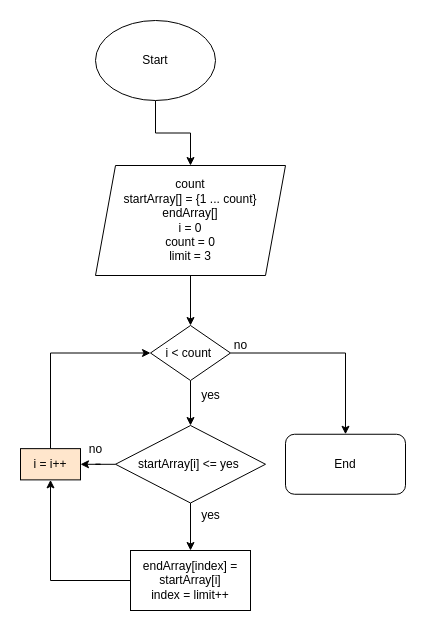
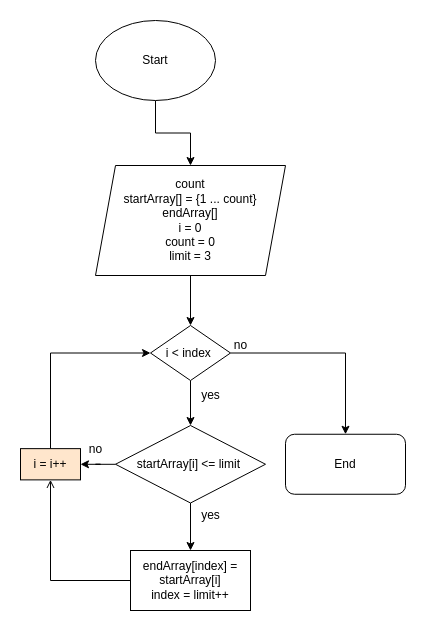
node "i < count": label "i < count" -> "i < index"
node "startArray[i] <= yes": label "startArray[i] <= yes" -> "startArray[i] <= limit"
edge "endArray[index] = startArray[i] index = limit++" -> "i = i++": arrowhead classic -> open
